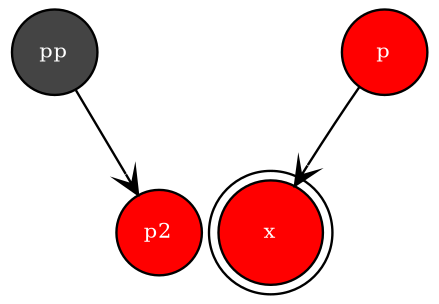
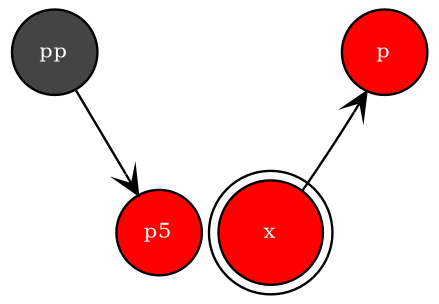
edge "p" -> "x": reversed
node "p2": label "p2" -> "p5"
